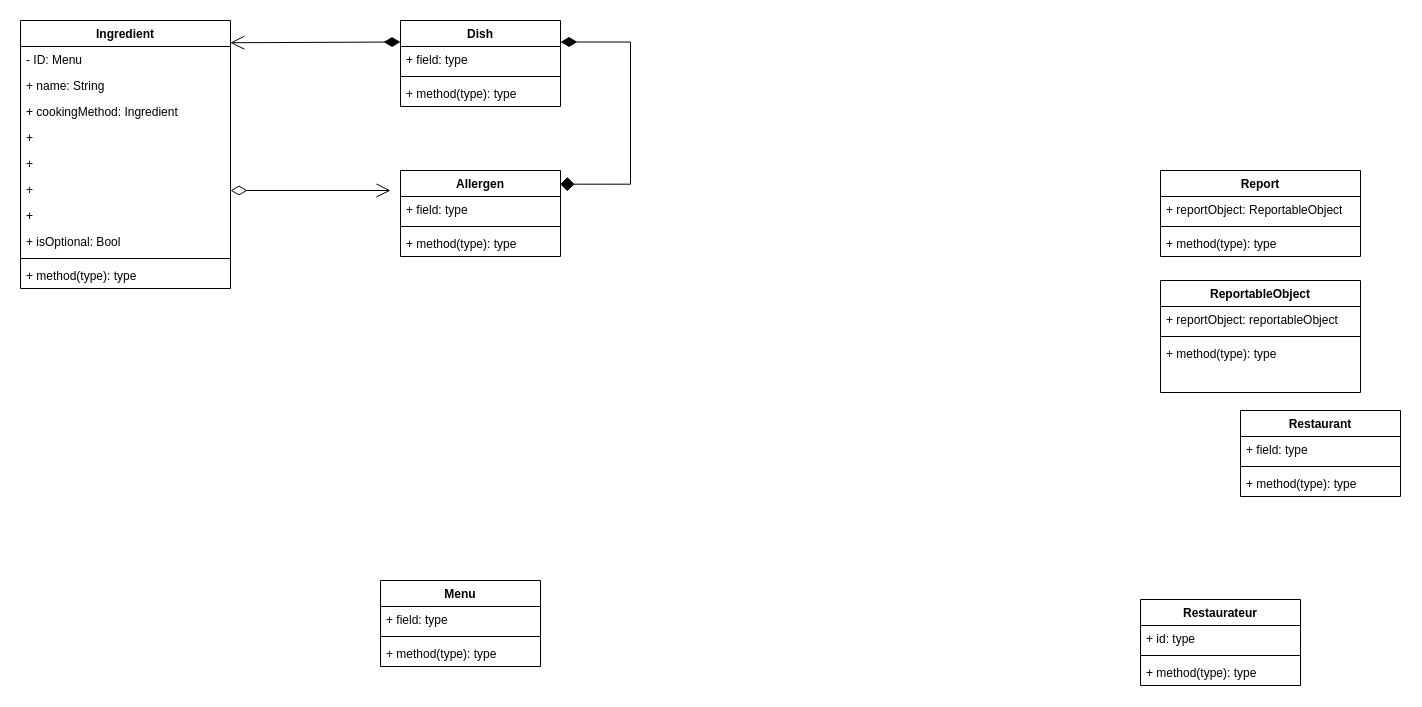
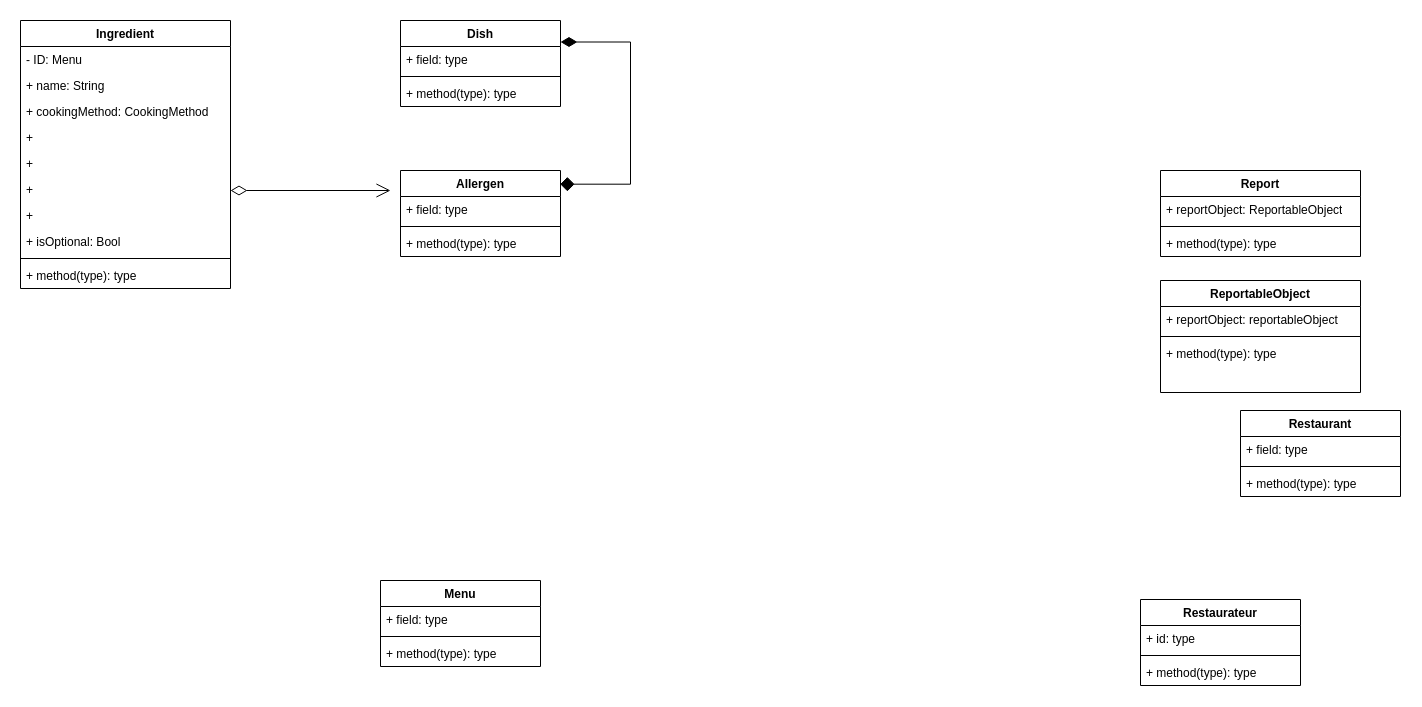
edge "Dish" -- "Ingredient": removed
node "+ cookingMethod: Ingredient": label "+ cookingMethod: Ingredient" -> "+ cookingMethod: CookingMethod"
